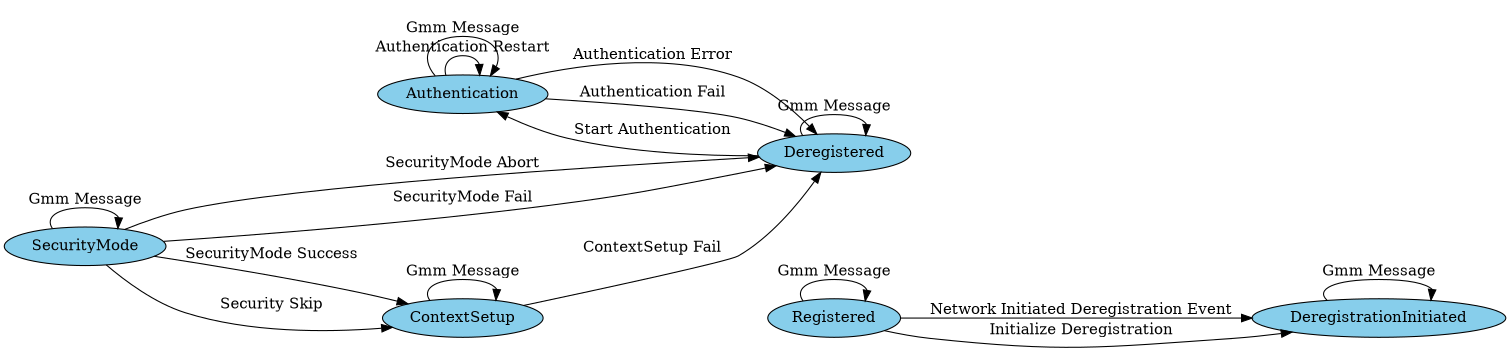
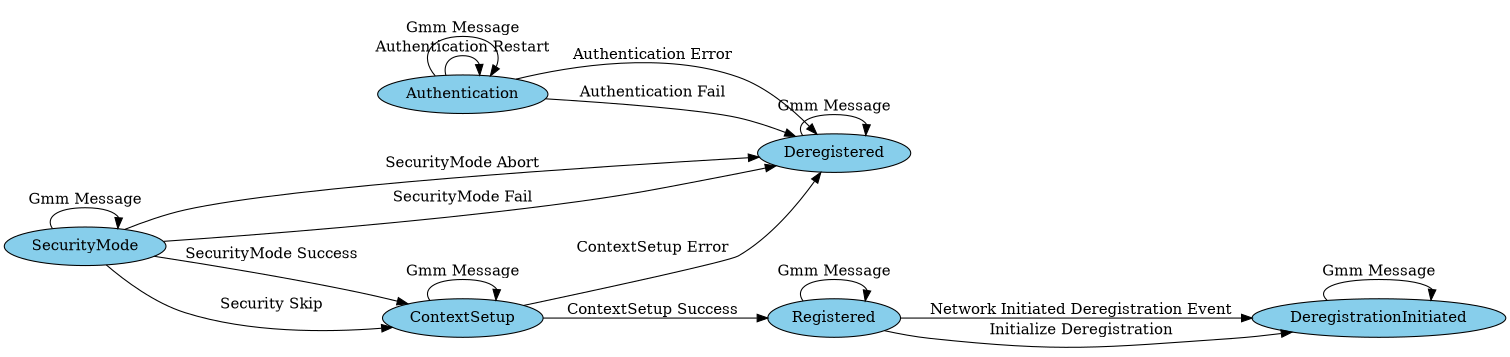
edge "Deregistered" -> "Authentication": removed, label "Start Authentication"
edge "ContextSetup" -> "Deregistered": label "ContextSetup Fail" -> "ContextSetup Error"
edge "ContextSetup" -> "Registered": added, label "ContextSetup Success"
